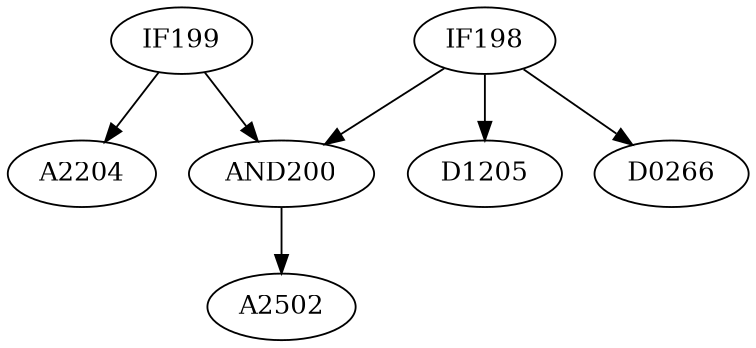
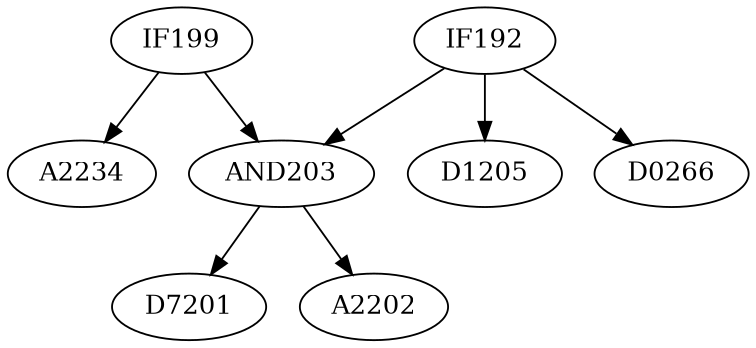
node "IF198": label "IF198" -> "IF192"
node "A2204": label "A2204" -> "A2234"
node "AND200": label "AND200" -> "AND203"
node "D7201": added
node "A2502": label "A2502" -> "A2202"
